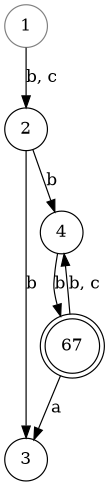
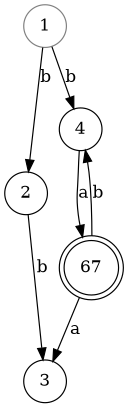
edge "1" -> "2": label "b, c" -> "b"
edge "2" -> "4": now "1" -> "4"
edge "4" -> "67": label "b" -> "a"
edge "67" -> "4": label "b, c" -> "b"
